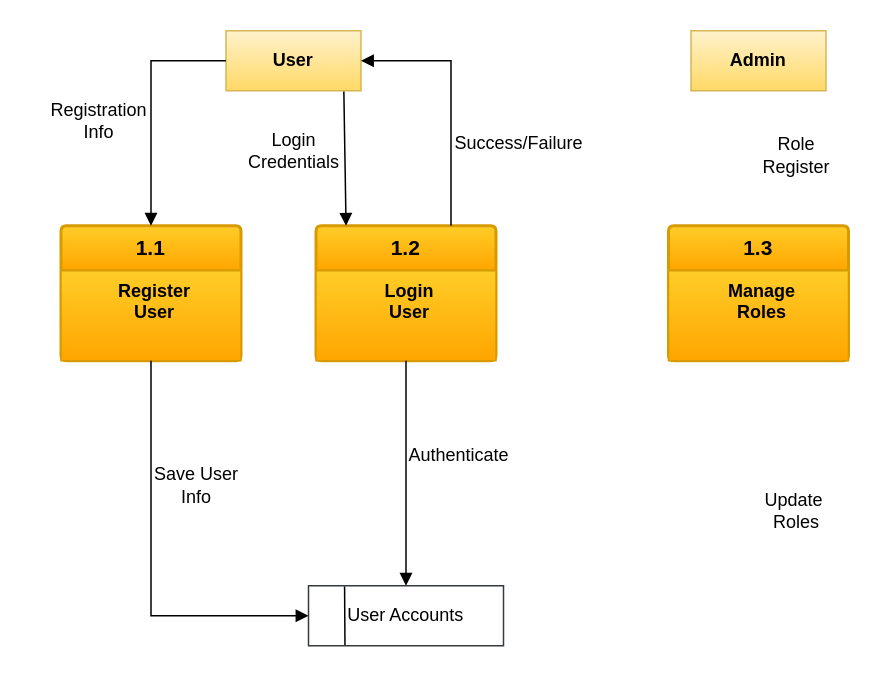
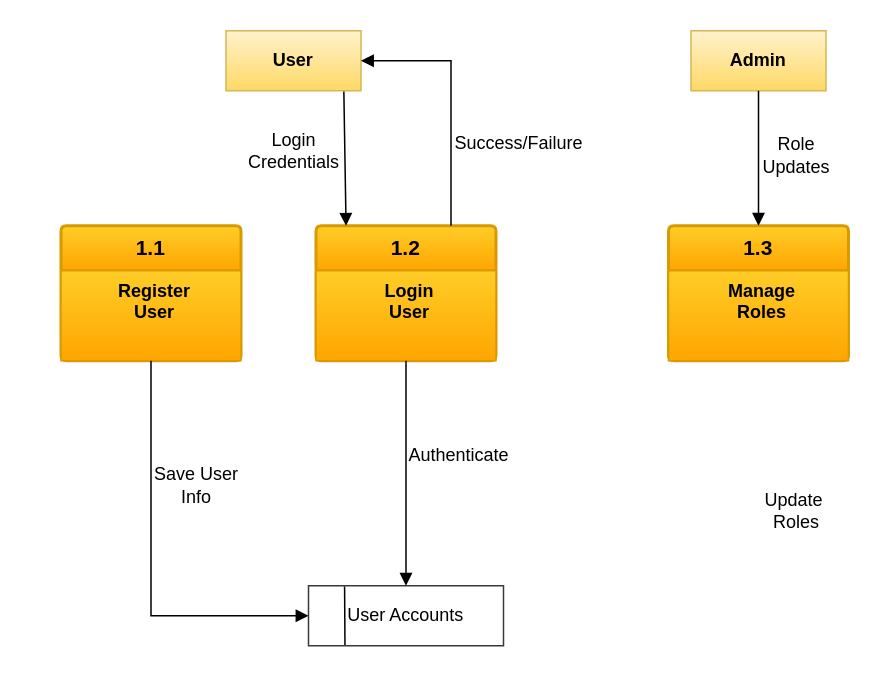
edge "User" -> "1.1": removed
node "Registration Info": removed
edge "Admin" -> "1.3": added
node "Role Register": label "Role Register" -> "Role Updates"
